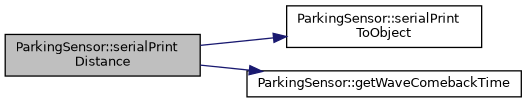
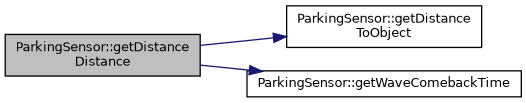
node "ParkingSensor::serialPrint ToObject": label "ParkingSensor::serialPrint ToObject" -> "ParkingSensor::getDistance ToObject"
node "ParkingSensor::serialPrint Distance": label "ParkingSensor::serialPrint Distance" -> "ParkingSensor::getDistance Distance"
